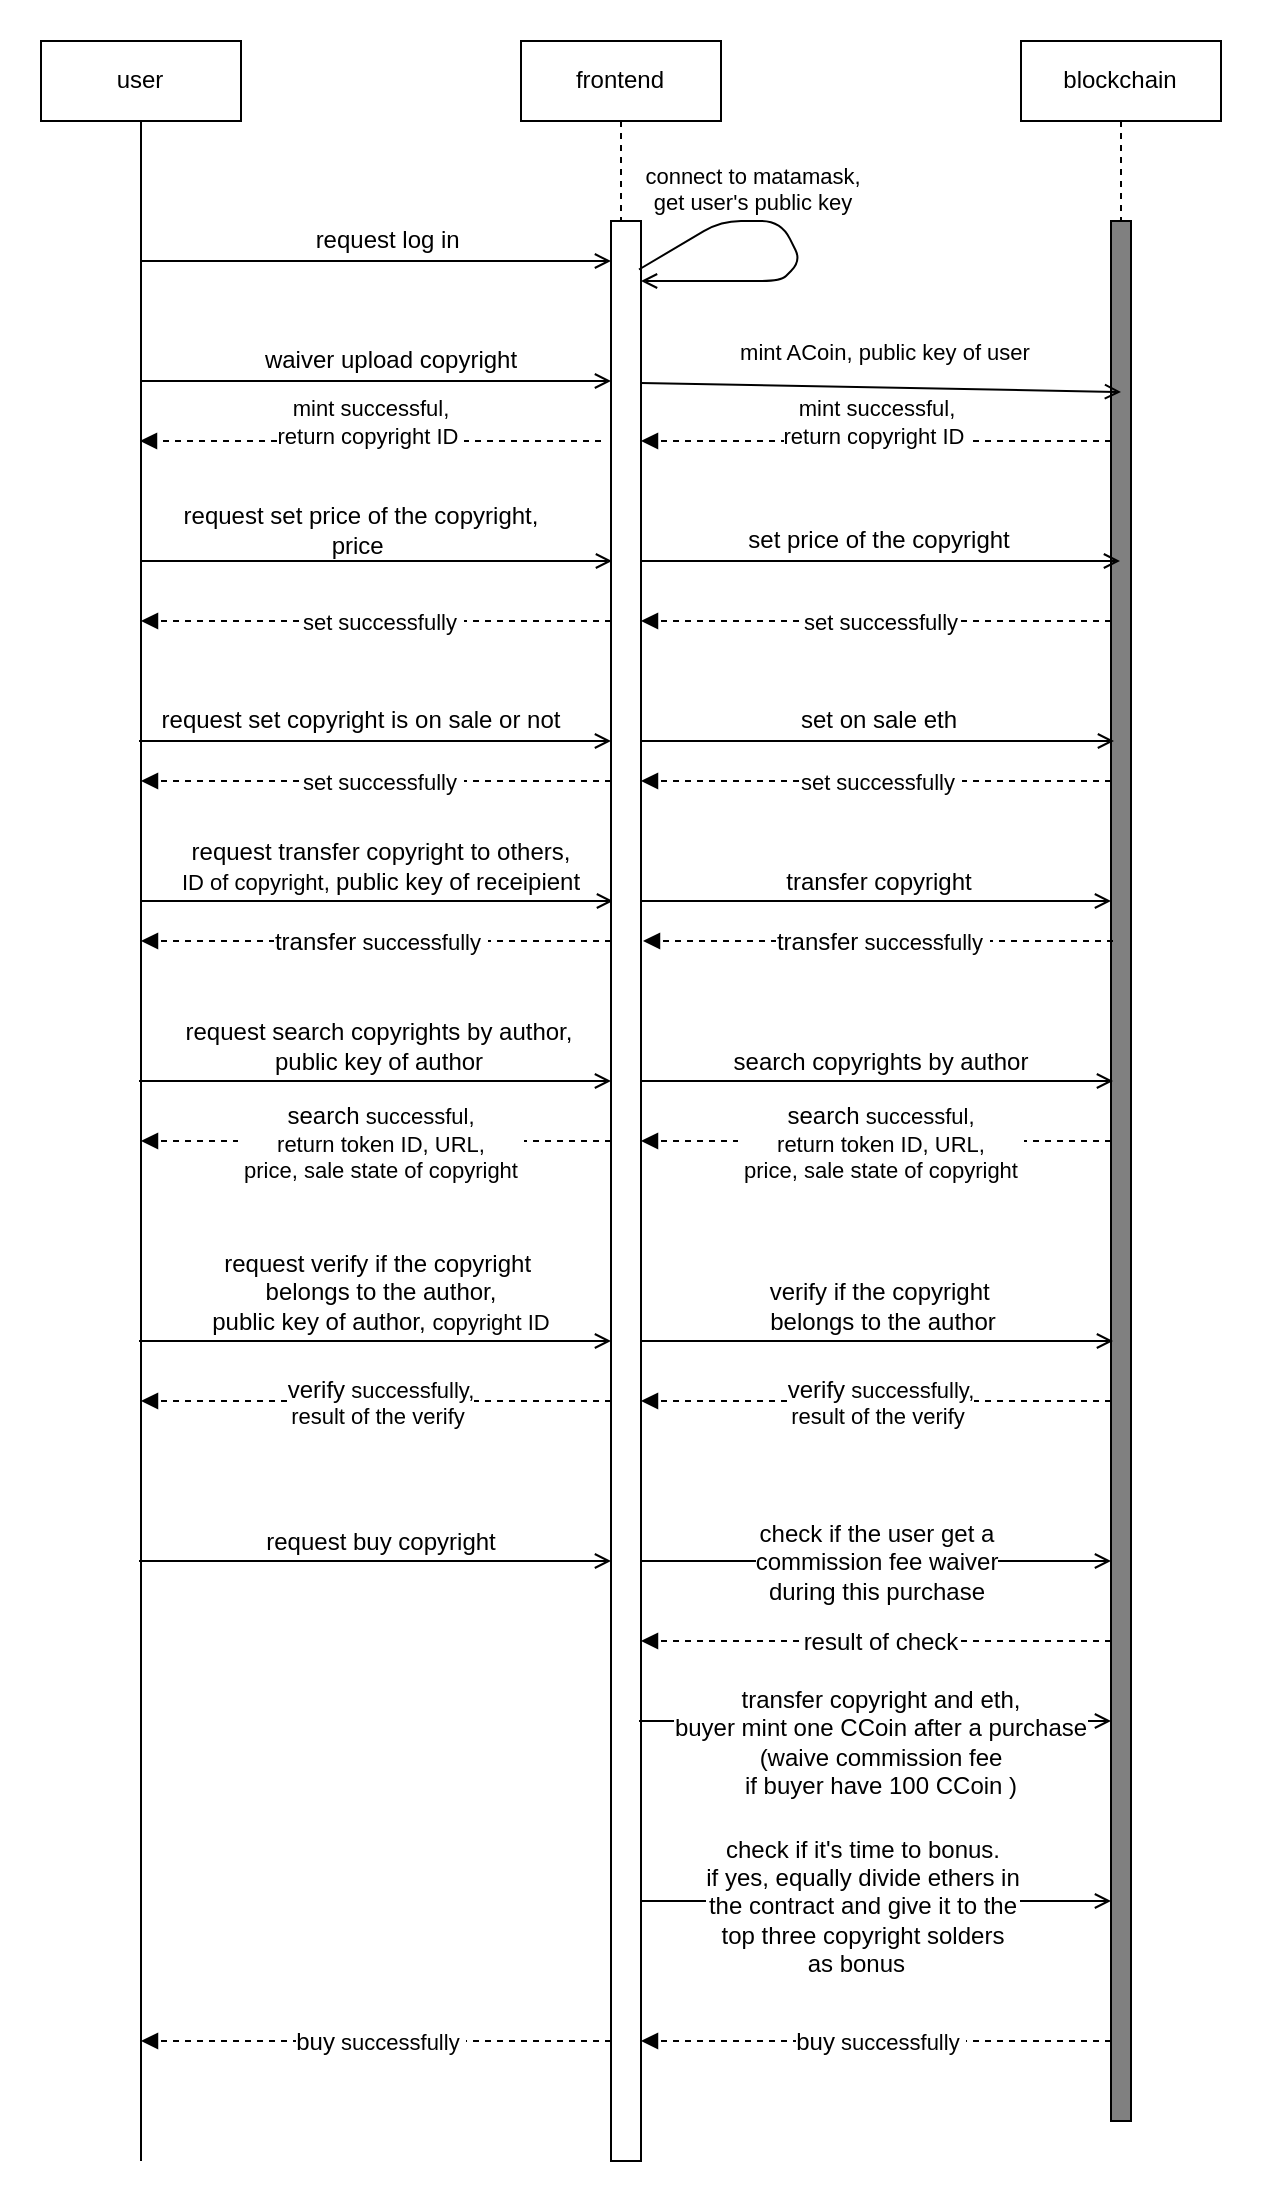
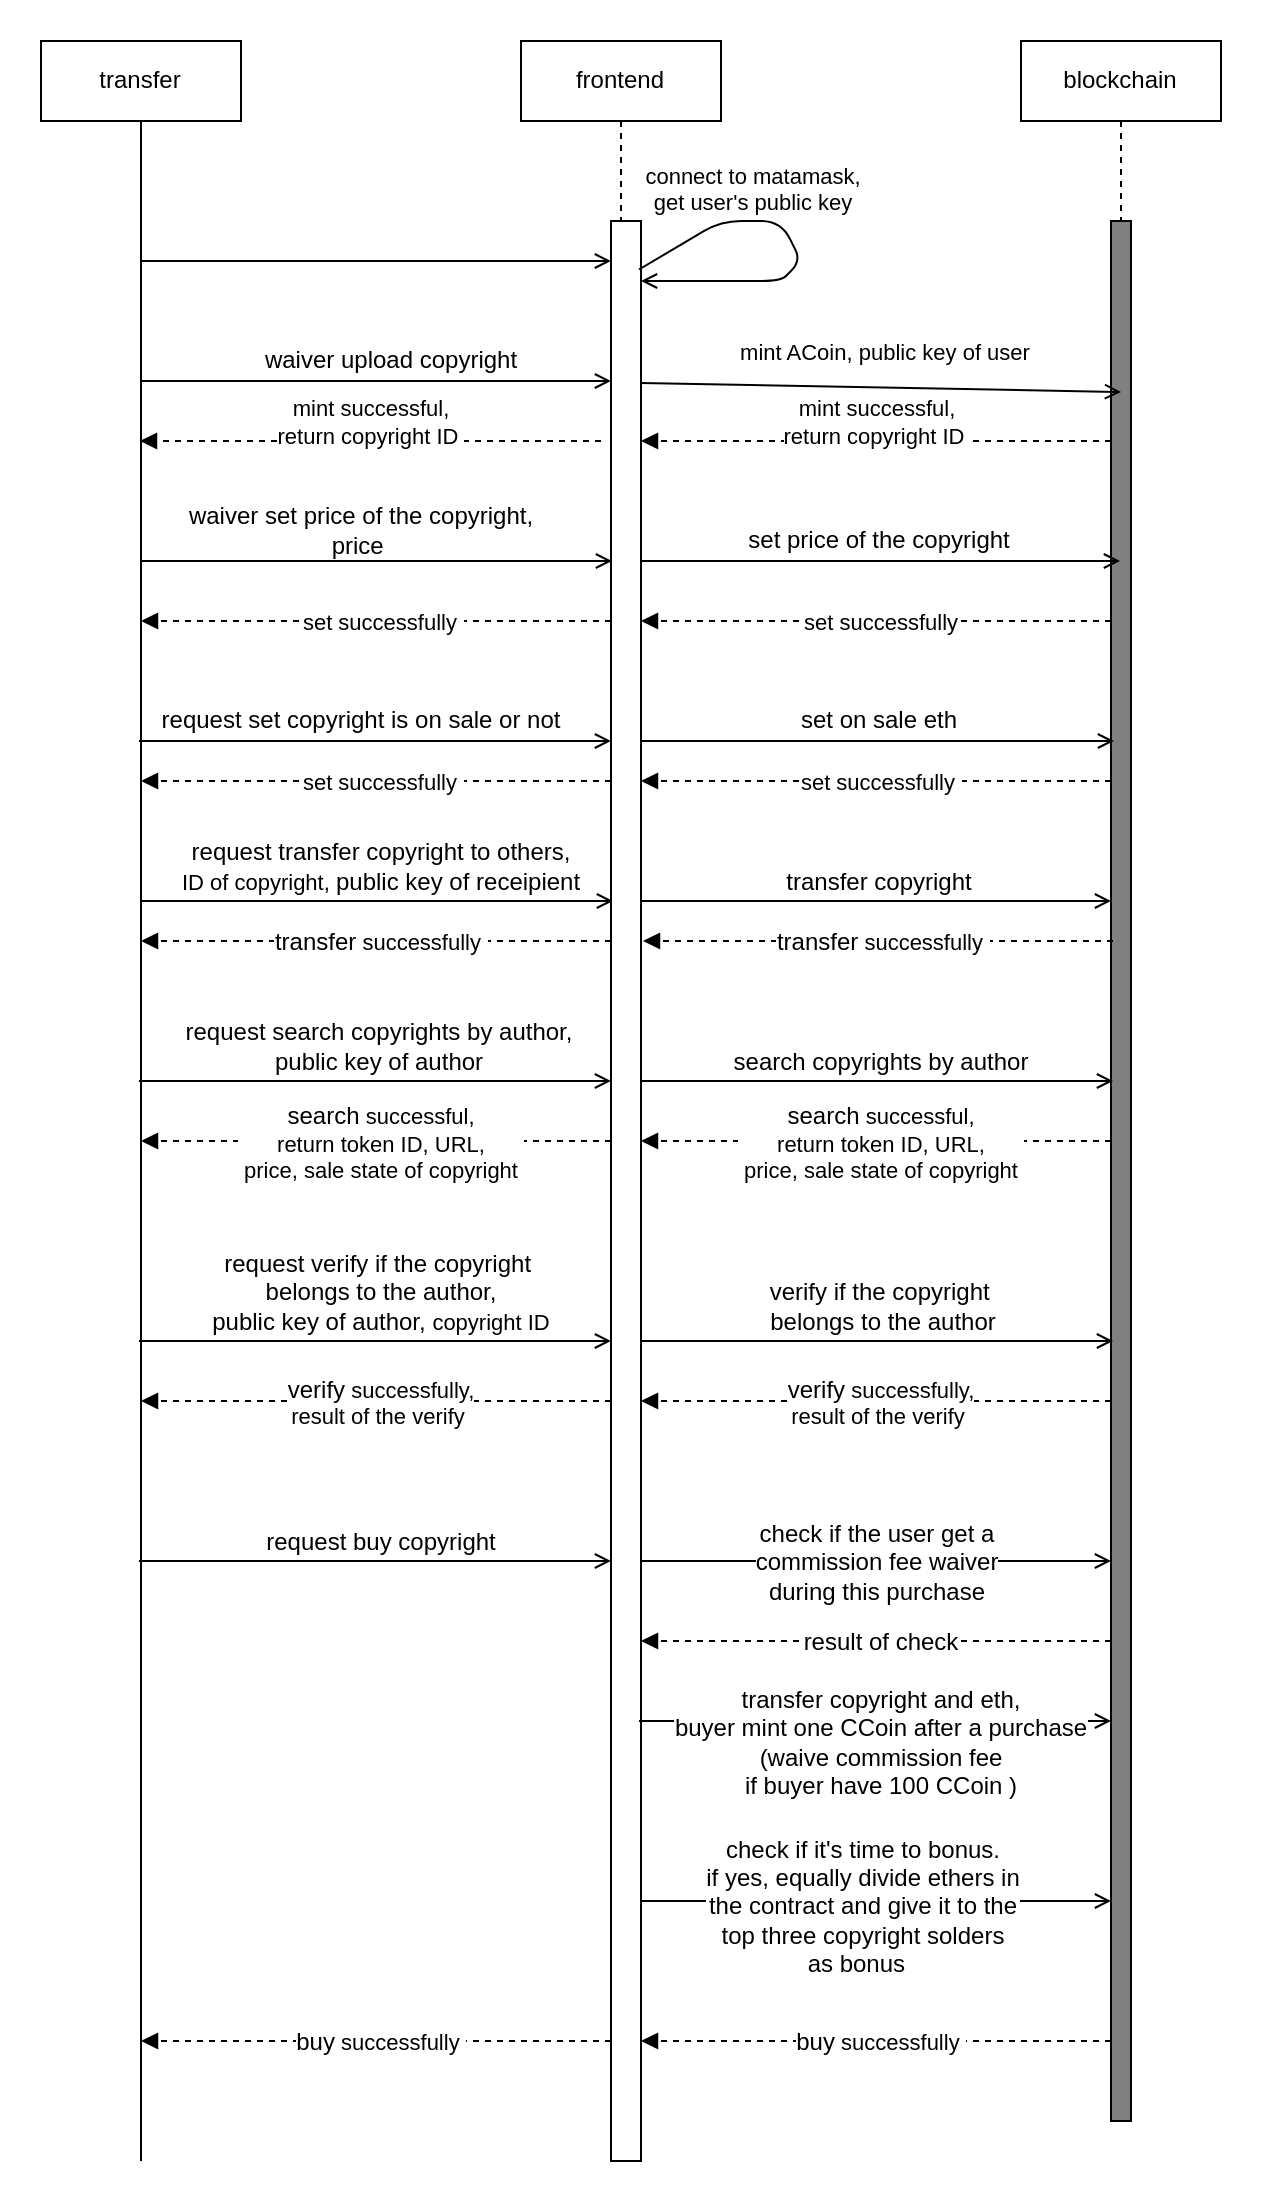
node "user": label "user" -> "transfer"
node "request log in": removed
node "request set price of the copyright, price": label "request set price of the copyright, price" -> "waiver set price of the copyright, price"
